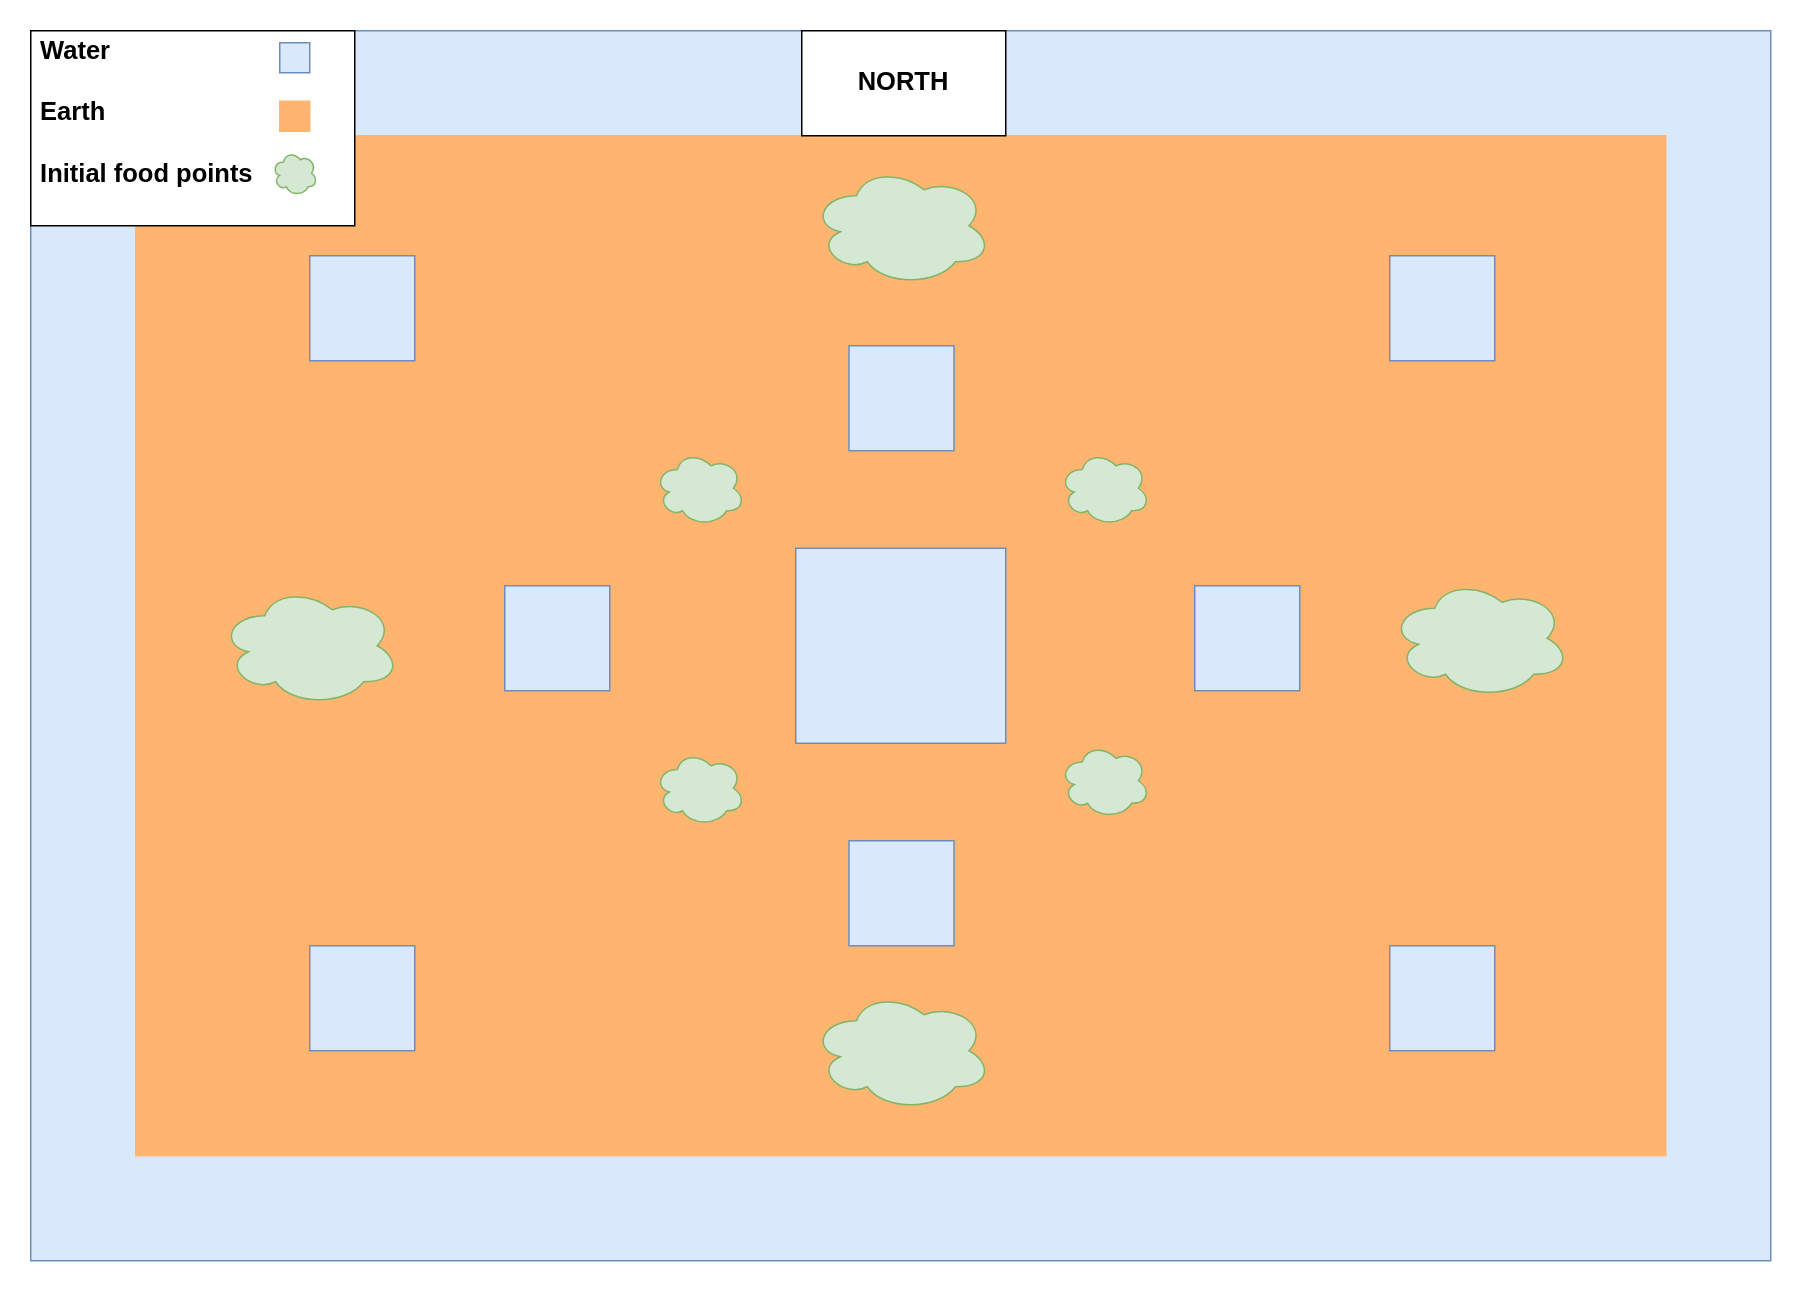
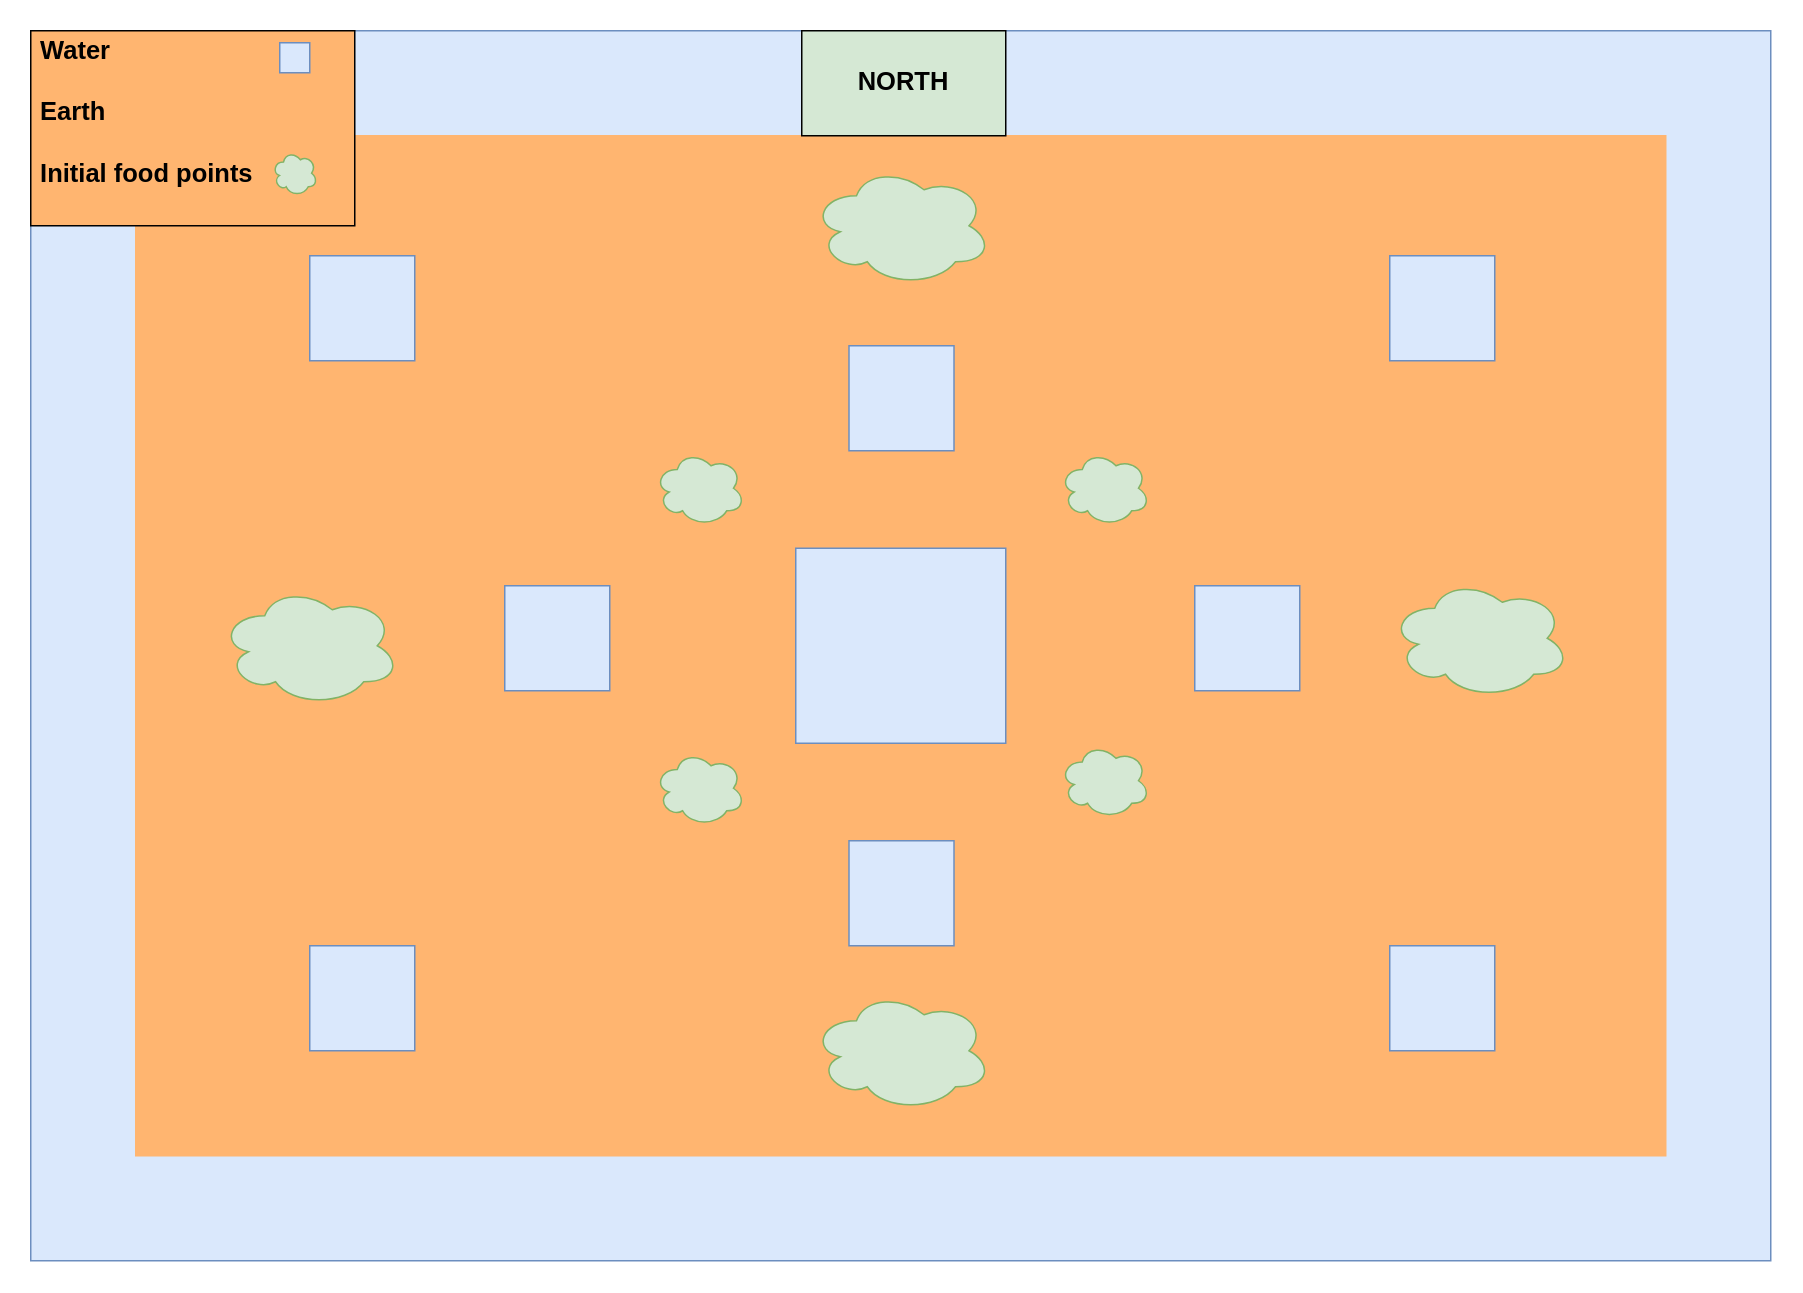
node "NORTH": fillcolor #ffffff -> #d5e8d4
node "Water Earth Initial food points": fillcolor #ffffff -> #ffb570
